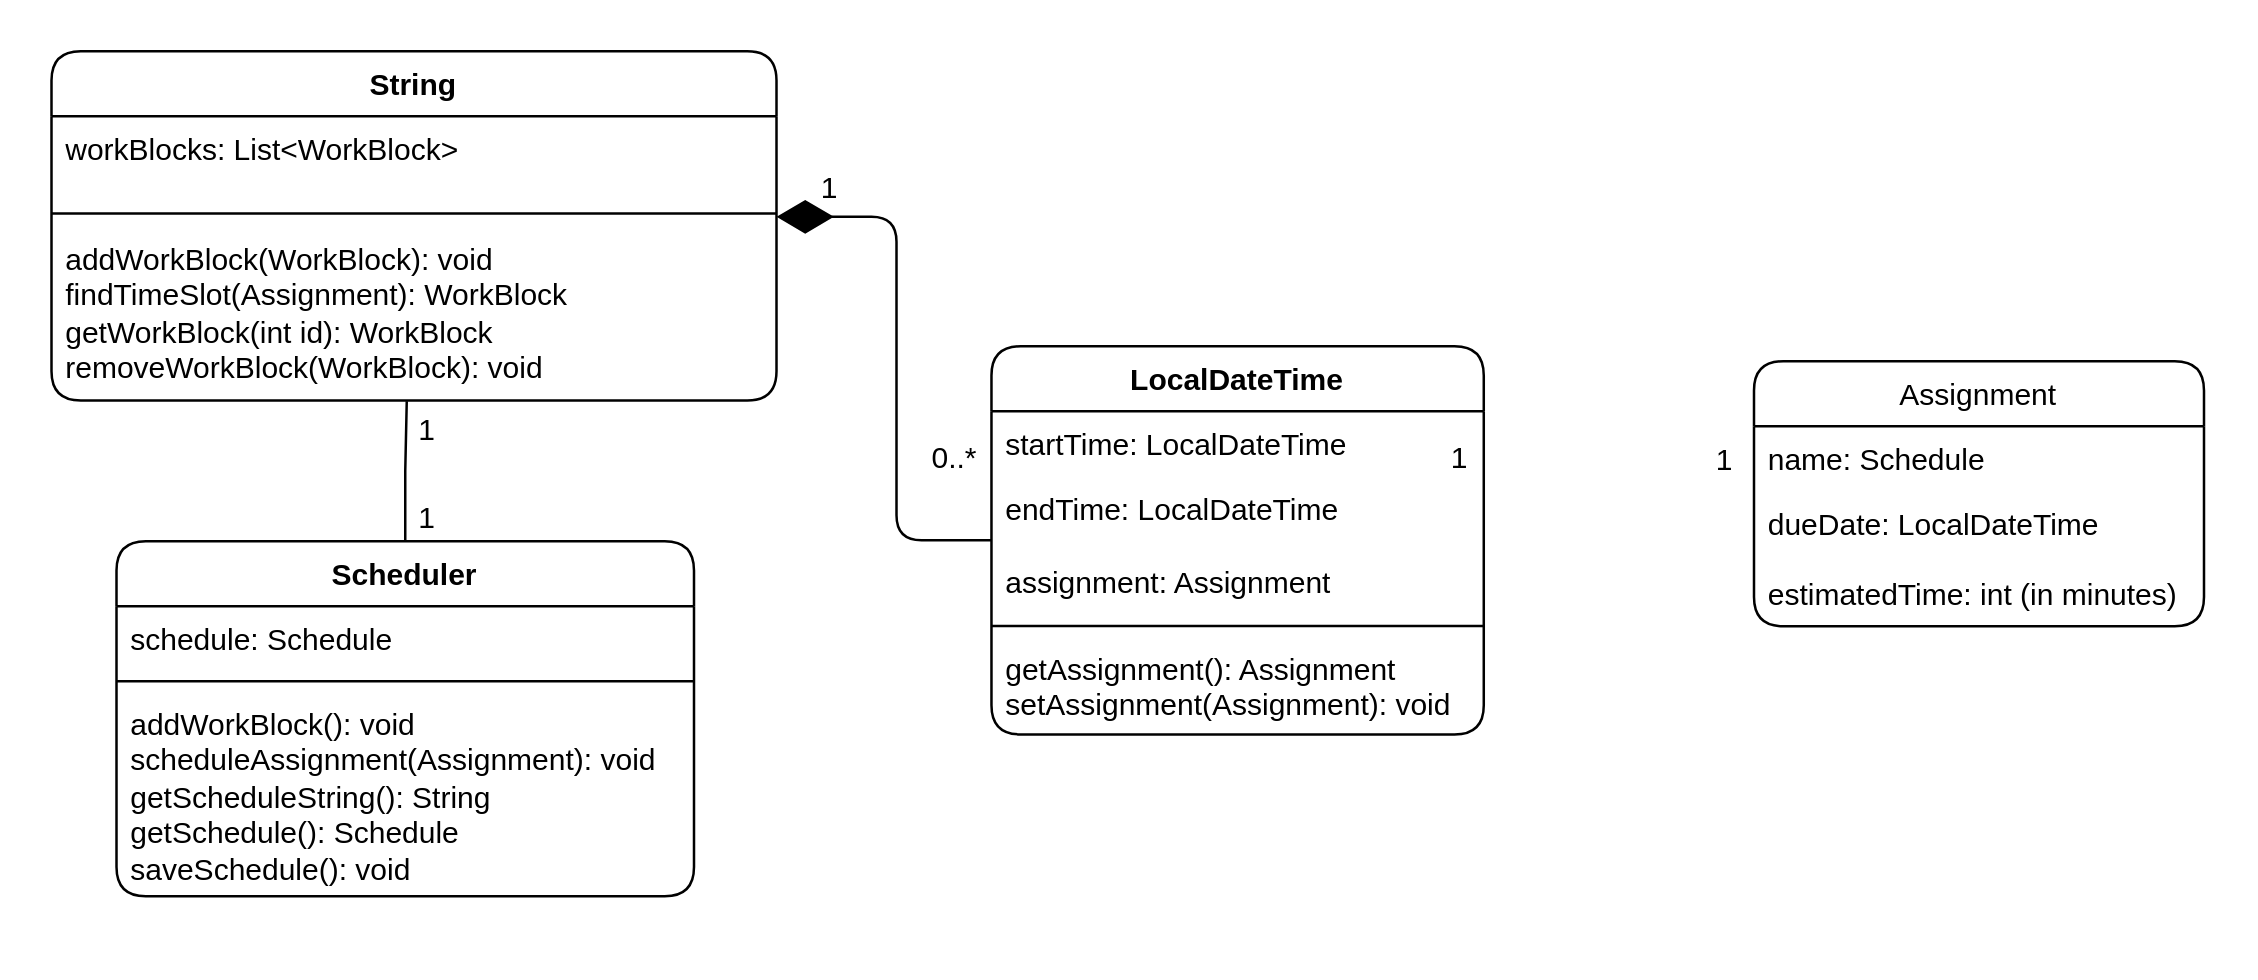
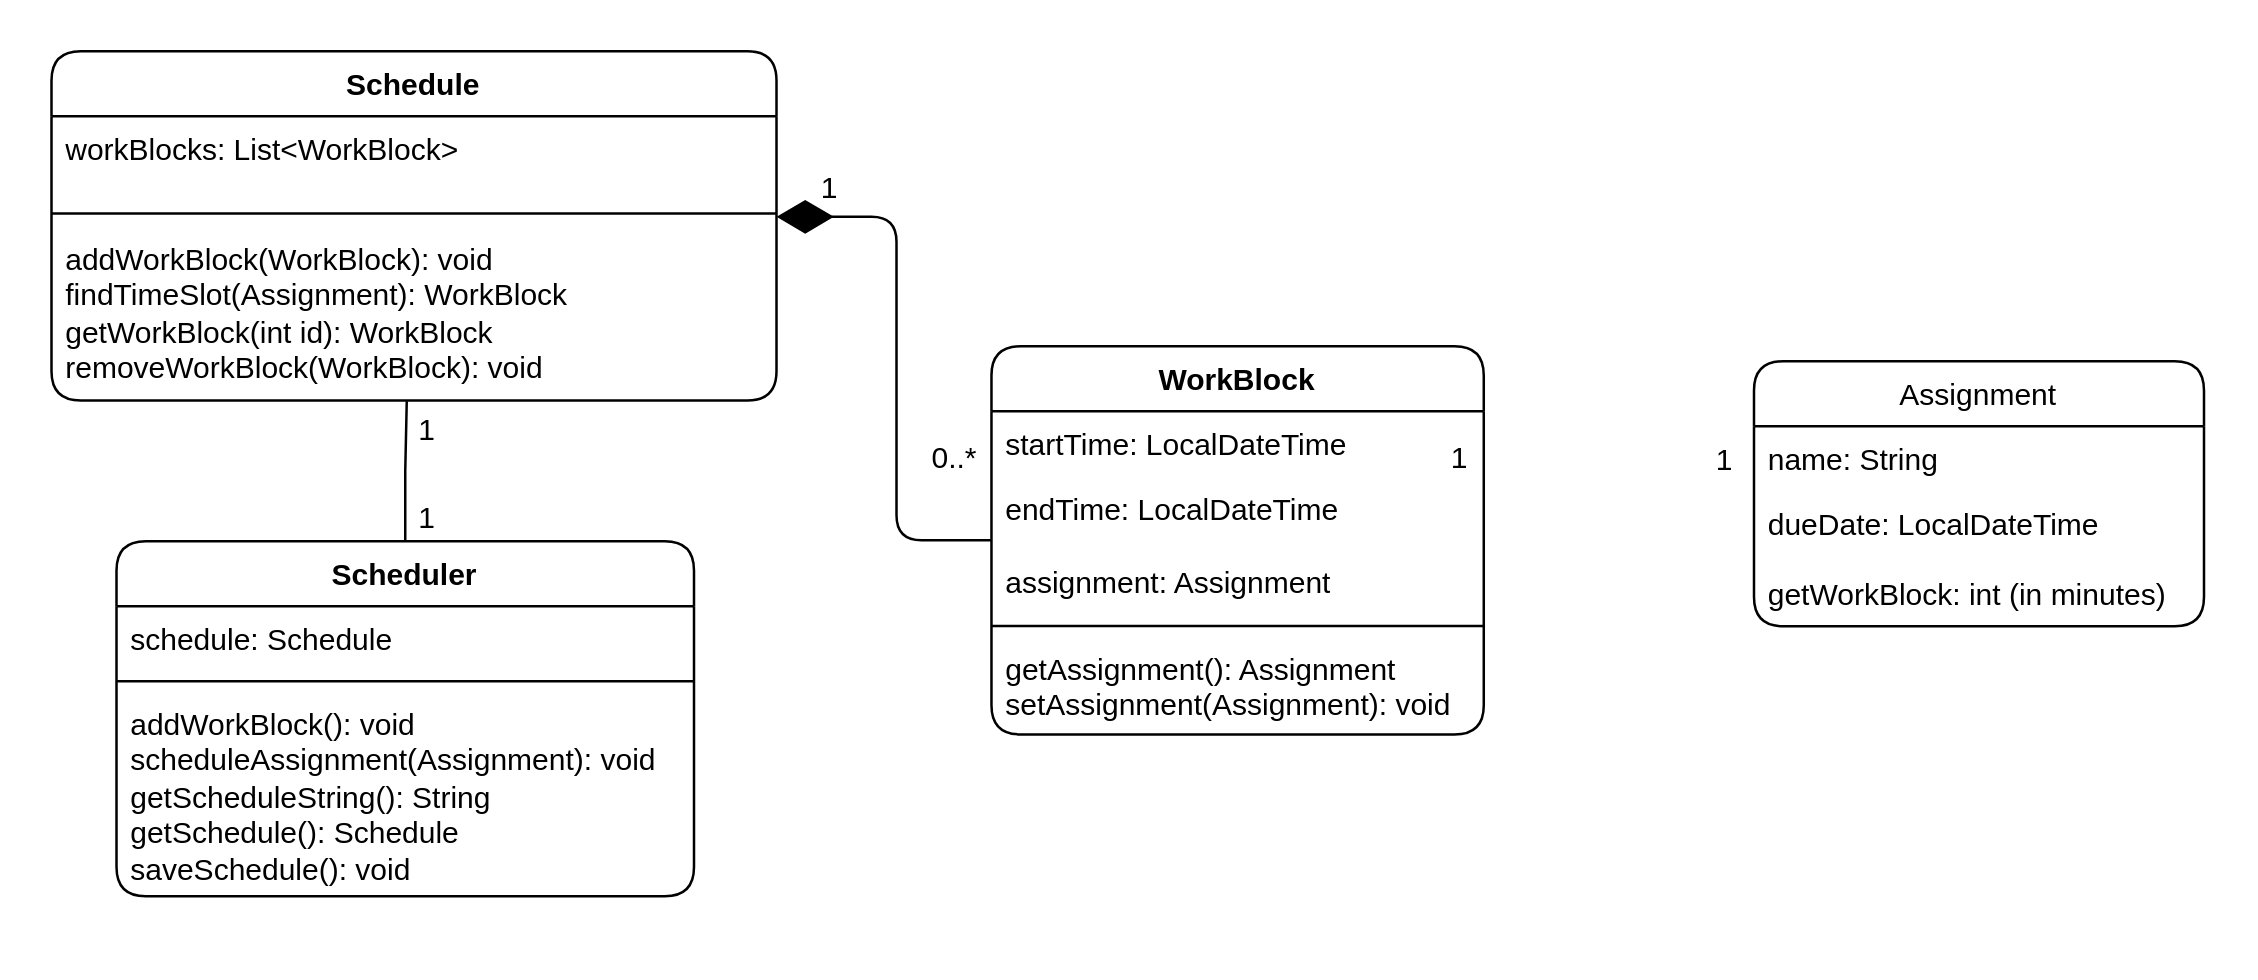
node "String": label "String" -> "Schedule"
node "LocalDateTime": label "LocalDateTime" -> "WorkBlock"
node "name: Schedule": label "name: Schedule" -> "name: String"
node "estimatedTime: int (in minutes)": label "estimatedTime: int (in minutes)" -> "getWorkBlock: int (in minutes)"
